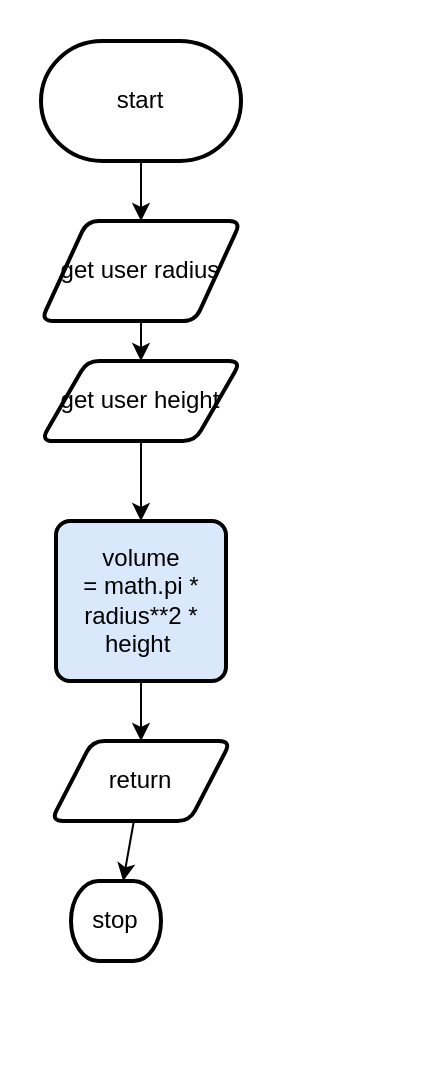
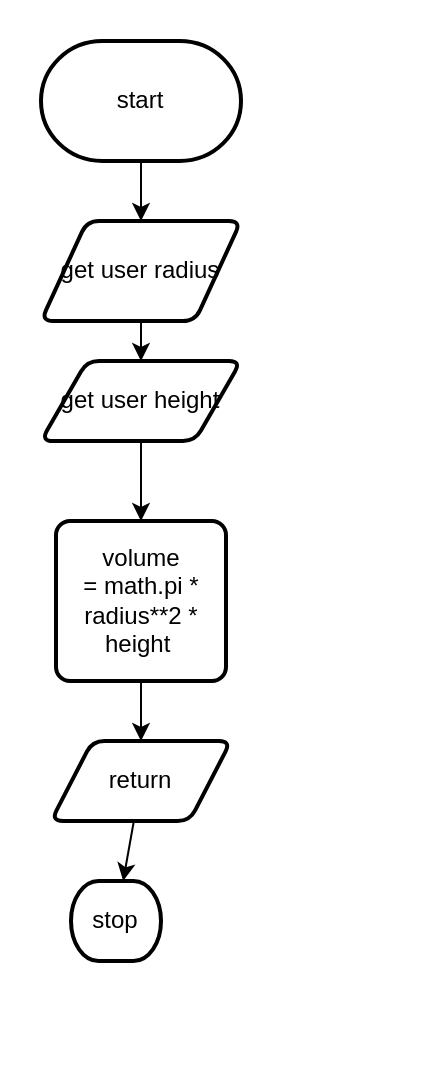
node "volume = math.pi * radius**2 * height": fillcolor #dae8fc -> #ffffff
